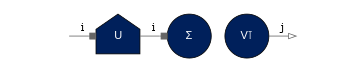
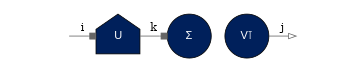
edge "U" -> "Σ": label "i" -> "k"
